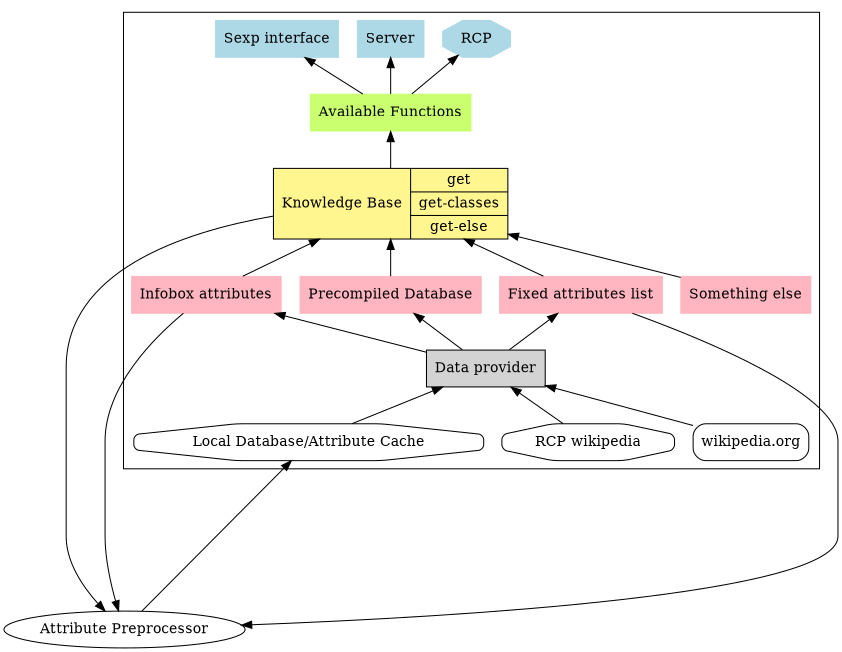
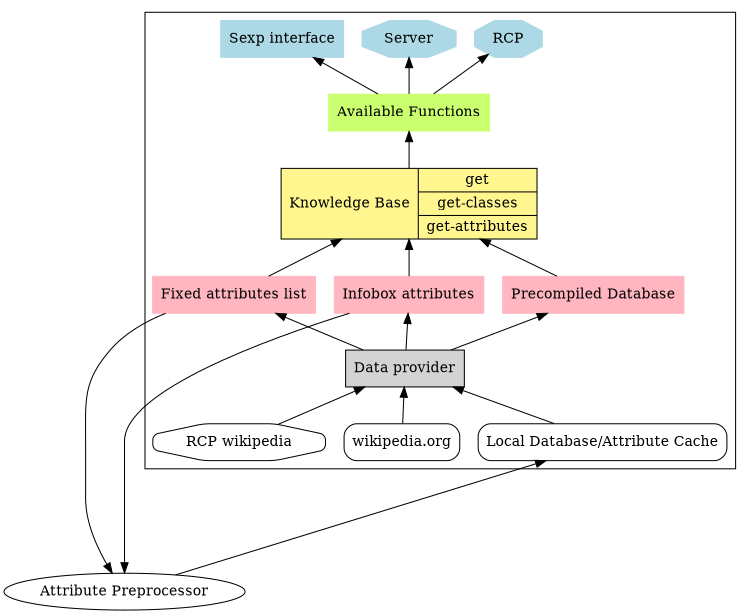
node "Server": shape box -> octagon
node "Knowledge Base": text "get-else" -> "get-attributes"
node "Something else": removed
edge "Knowledge Base" -> "Attribute Preprocessor": removed
node "Local Database/Attribute Cache": shape octagon -> box
